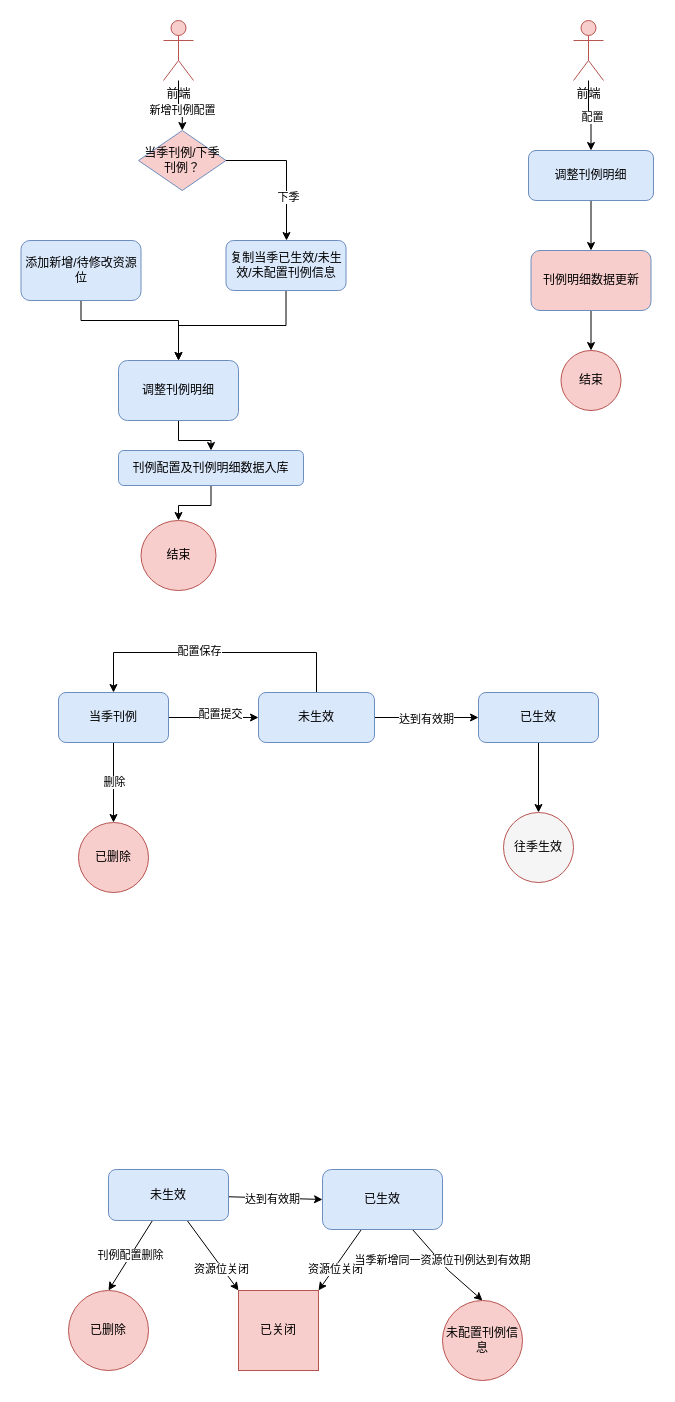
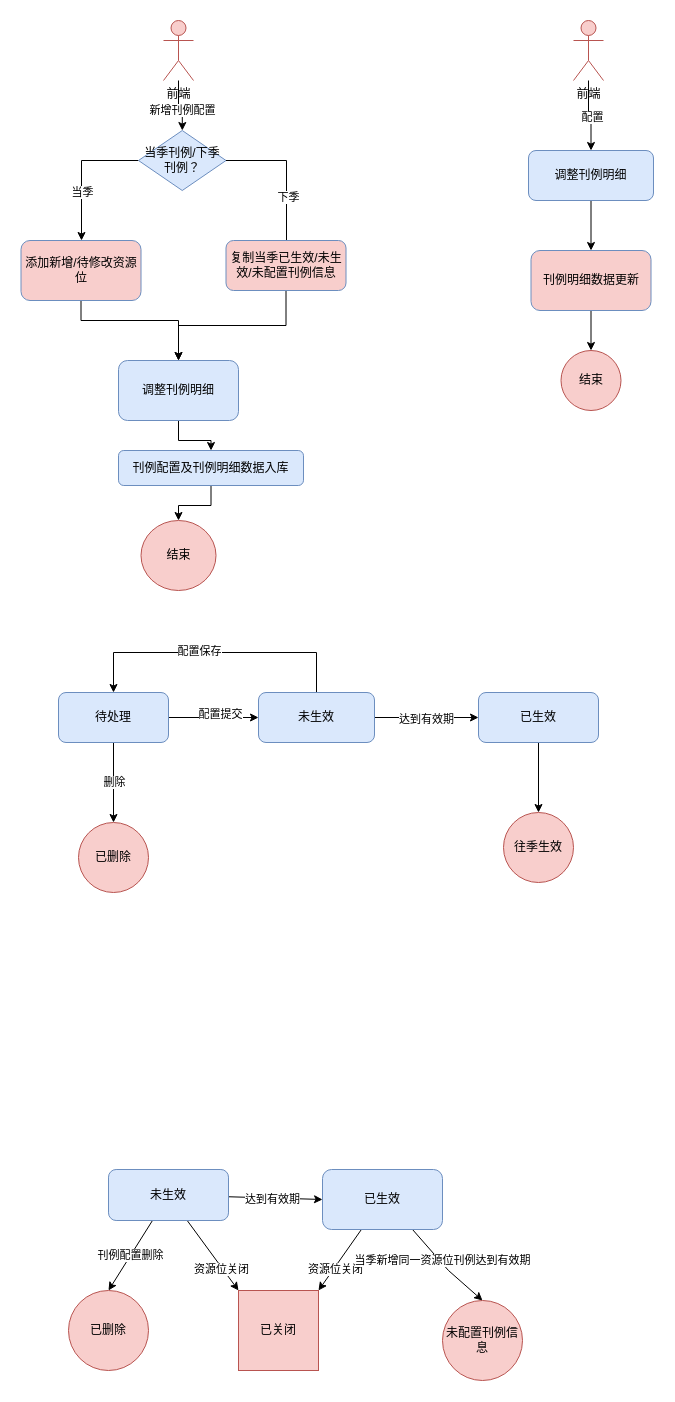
node "当季刊例/下季刊例？": fillcolor #f8cecc -> #dae8fc
edge "当季刊例/下季刊例？" -> "添加新增/待修改资源位": added, label "当季"
edge "当季刊例/下季刊例？" -> "复制当季已生效/未生效/未配置刊例信息": arrowhead classic -> none
node "复制当季已生效/未生效/未配置刊例信息": fillcolor #dae8fc -> #f8cecc
node "添加新增/待修改资源位": fillcolor #dae8fc -> #f8cecc
node "当季刊例": label "当季刊例" -> "待处理"
node "往季生效": fillcolor #f5f5f5 -> #f8cecc
